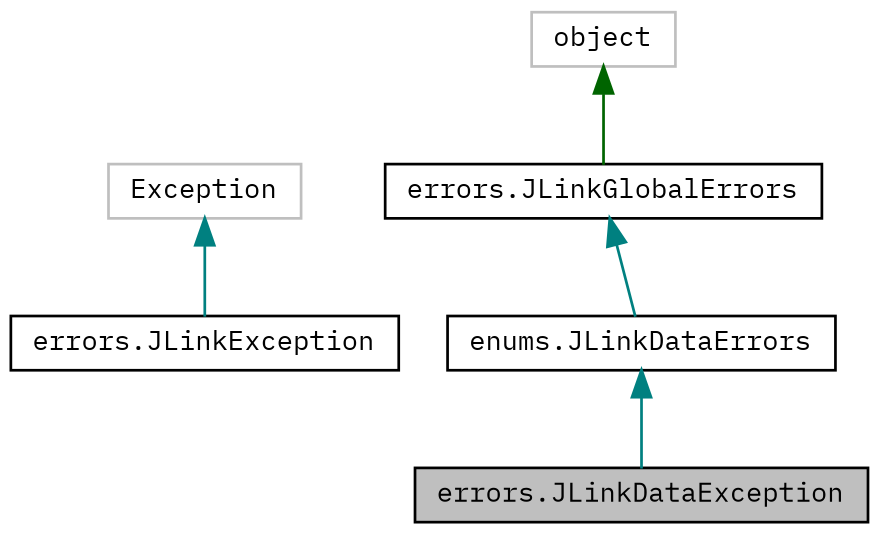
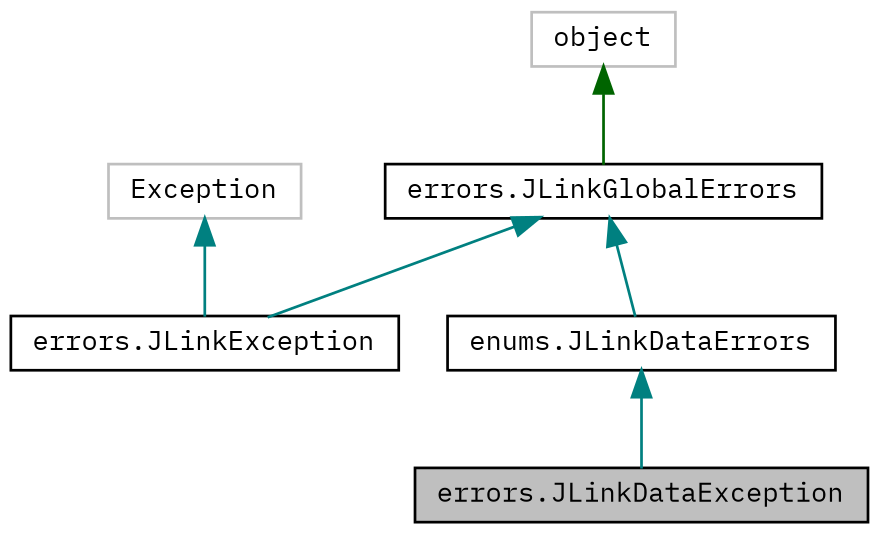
edge "errors.JLinkException" -> "errors.JLinkGlobalErrors": added
